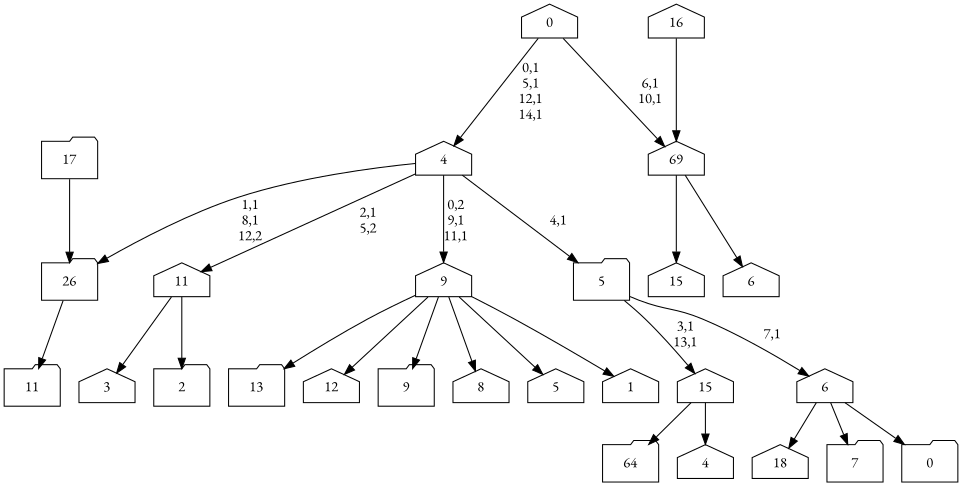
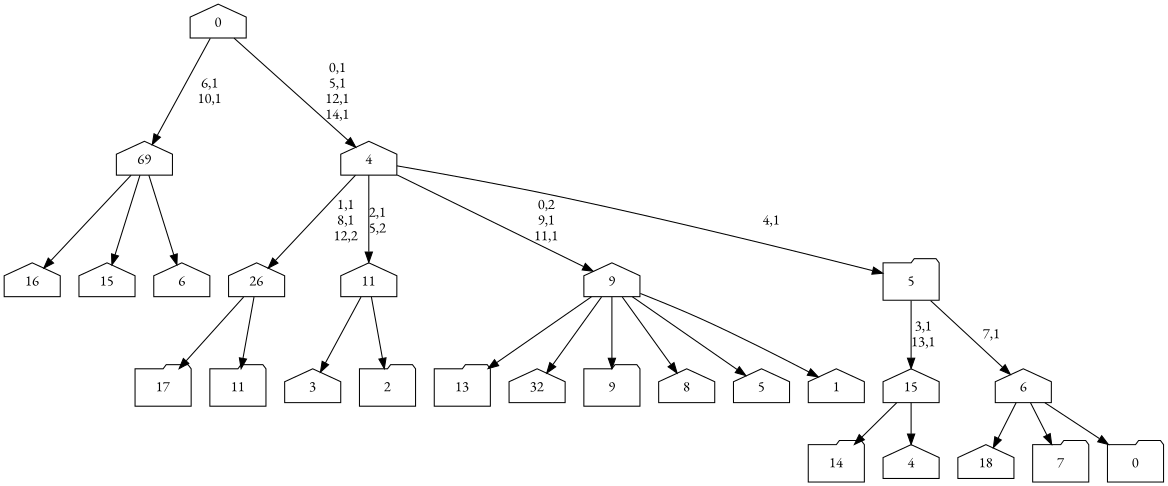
edge "16" -> "69": reversed
edge "17" -> "26": reversed
node "26": shape folder -> house
node "12": label "12" -> "32"
node "64": label "64" -> "14"
